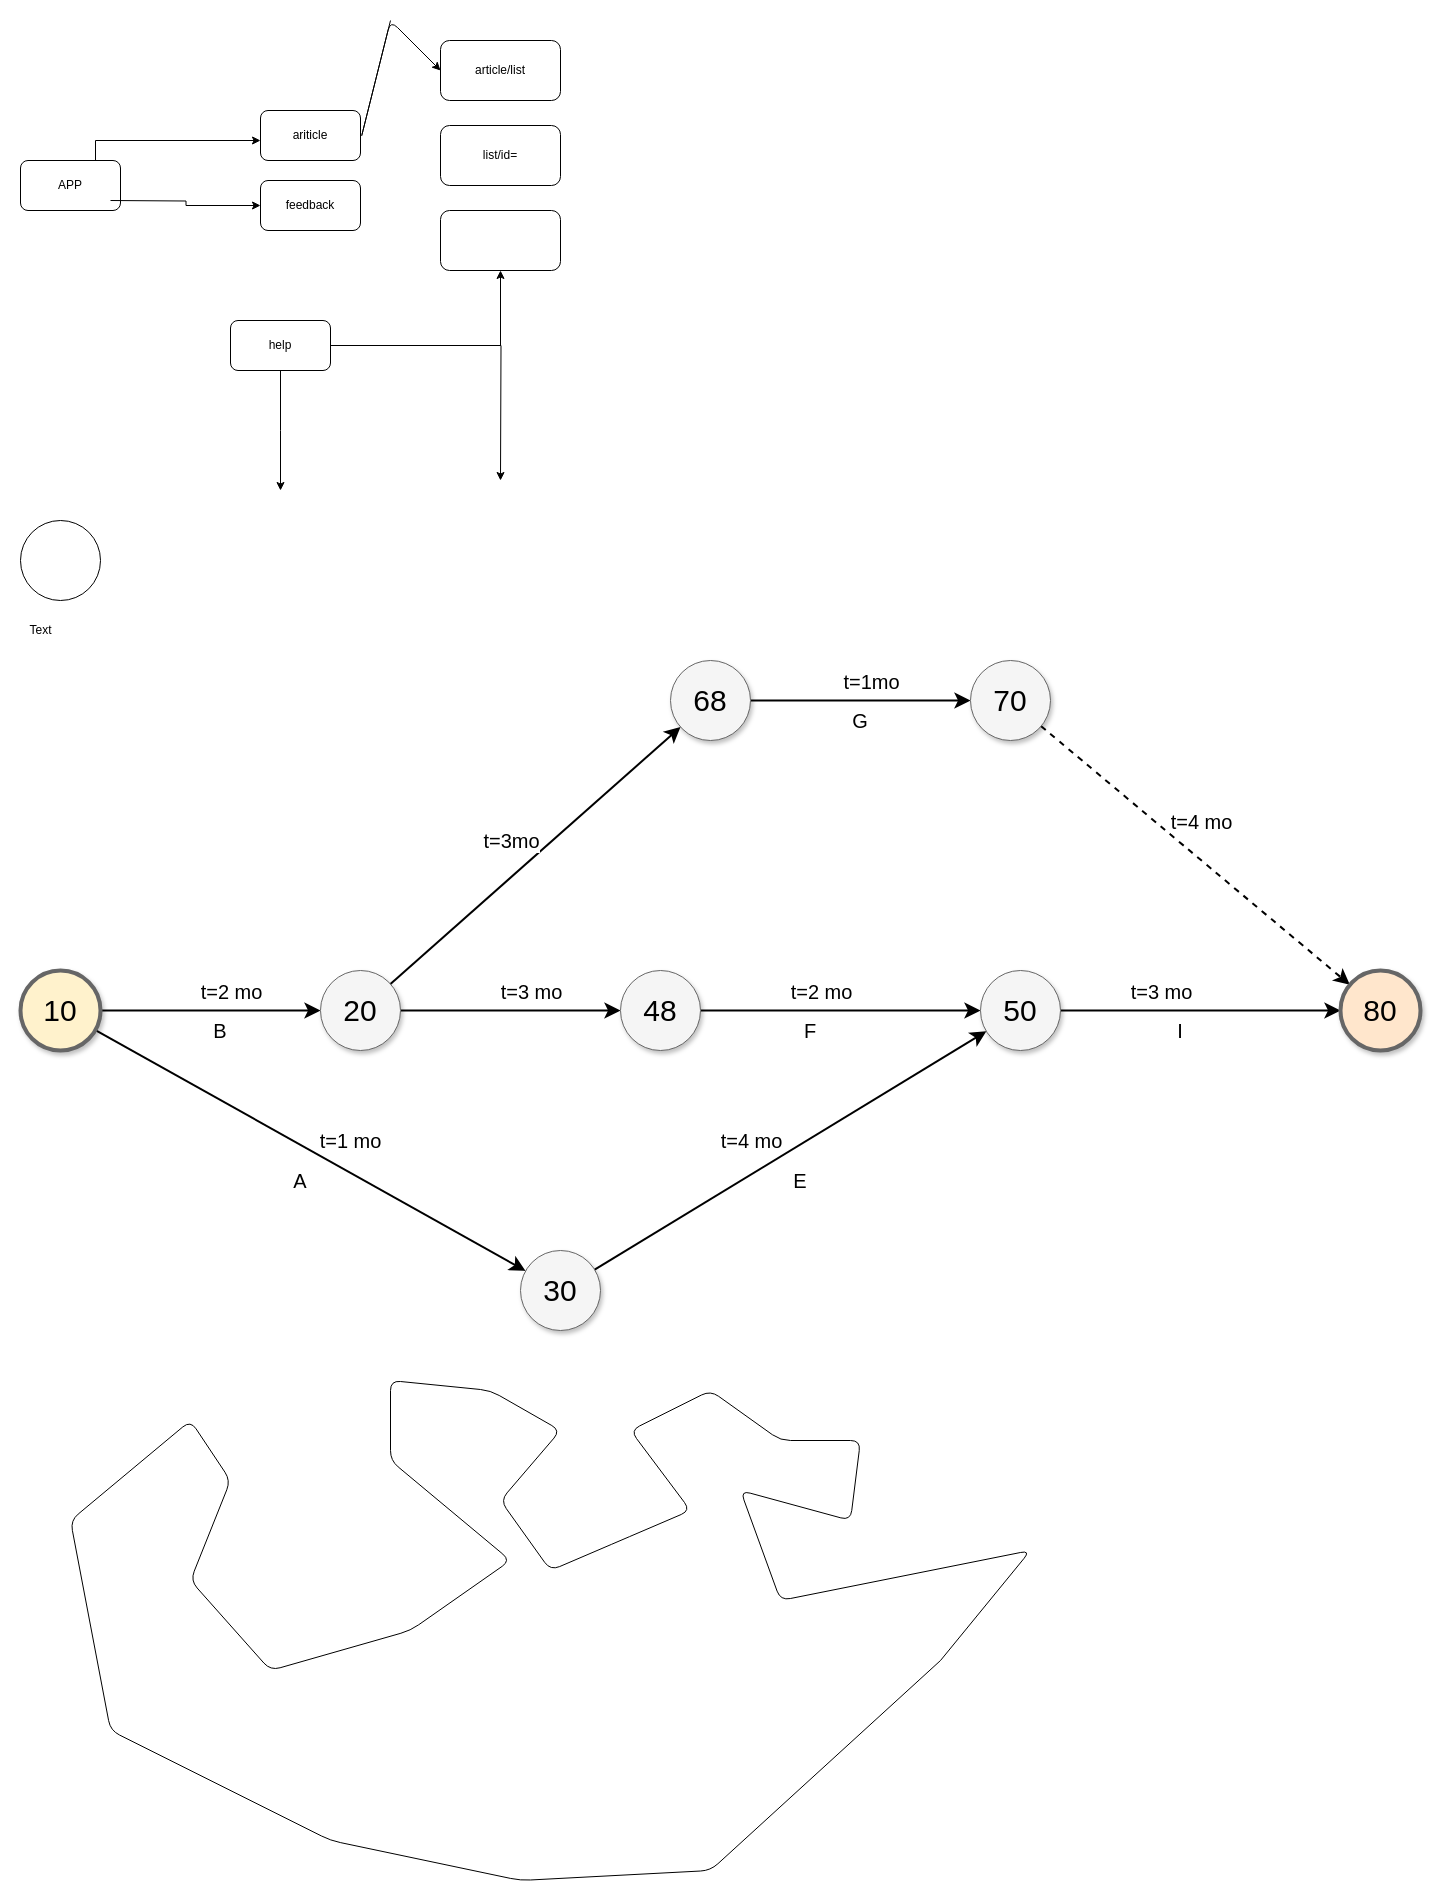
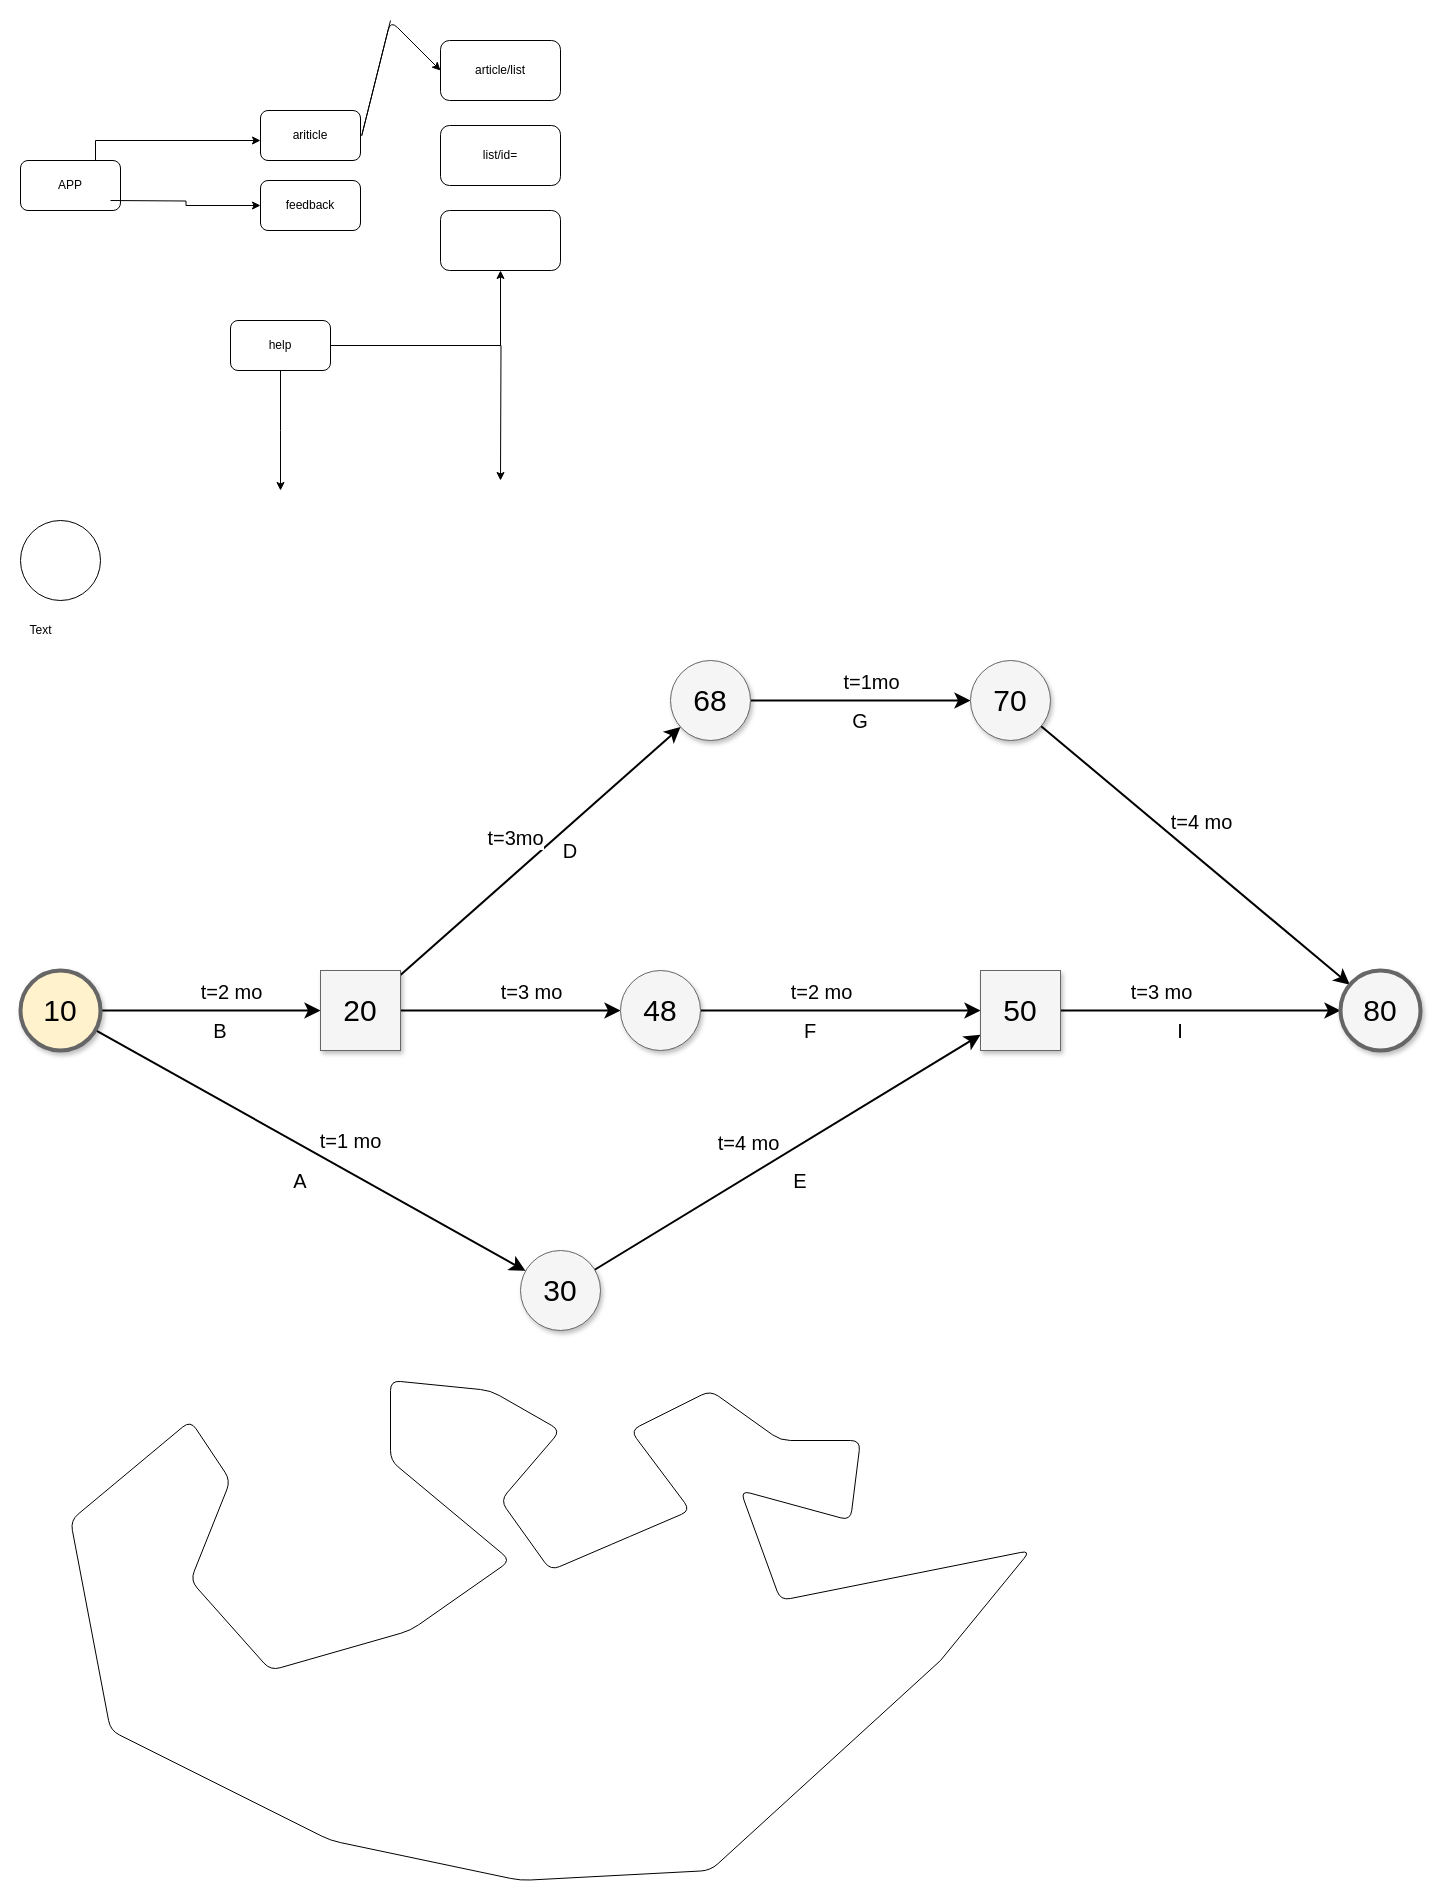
node "D": added
edge "70" -> "80": style dashed -> solid
node "20": shape ellipse -> rectangle
node "50": shape ellipse -> rectangle
node "80": fillcolor #ffe6cc -> #f5f5f5
